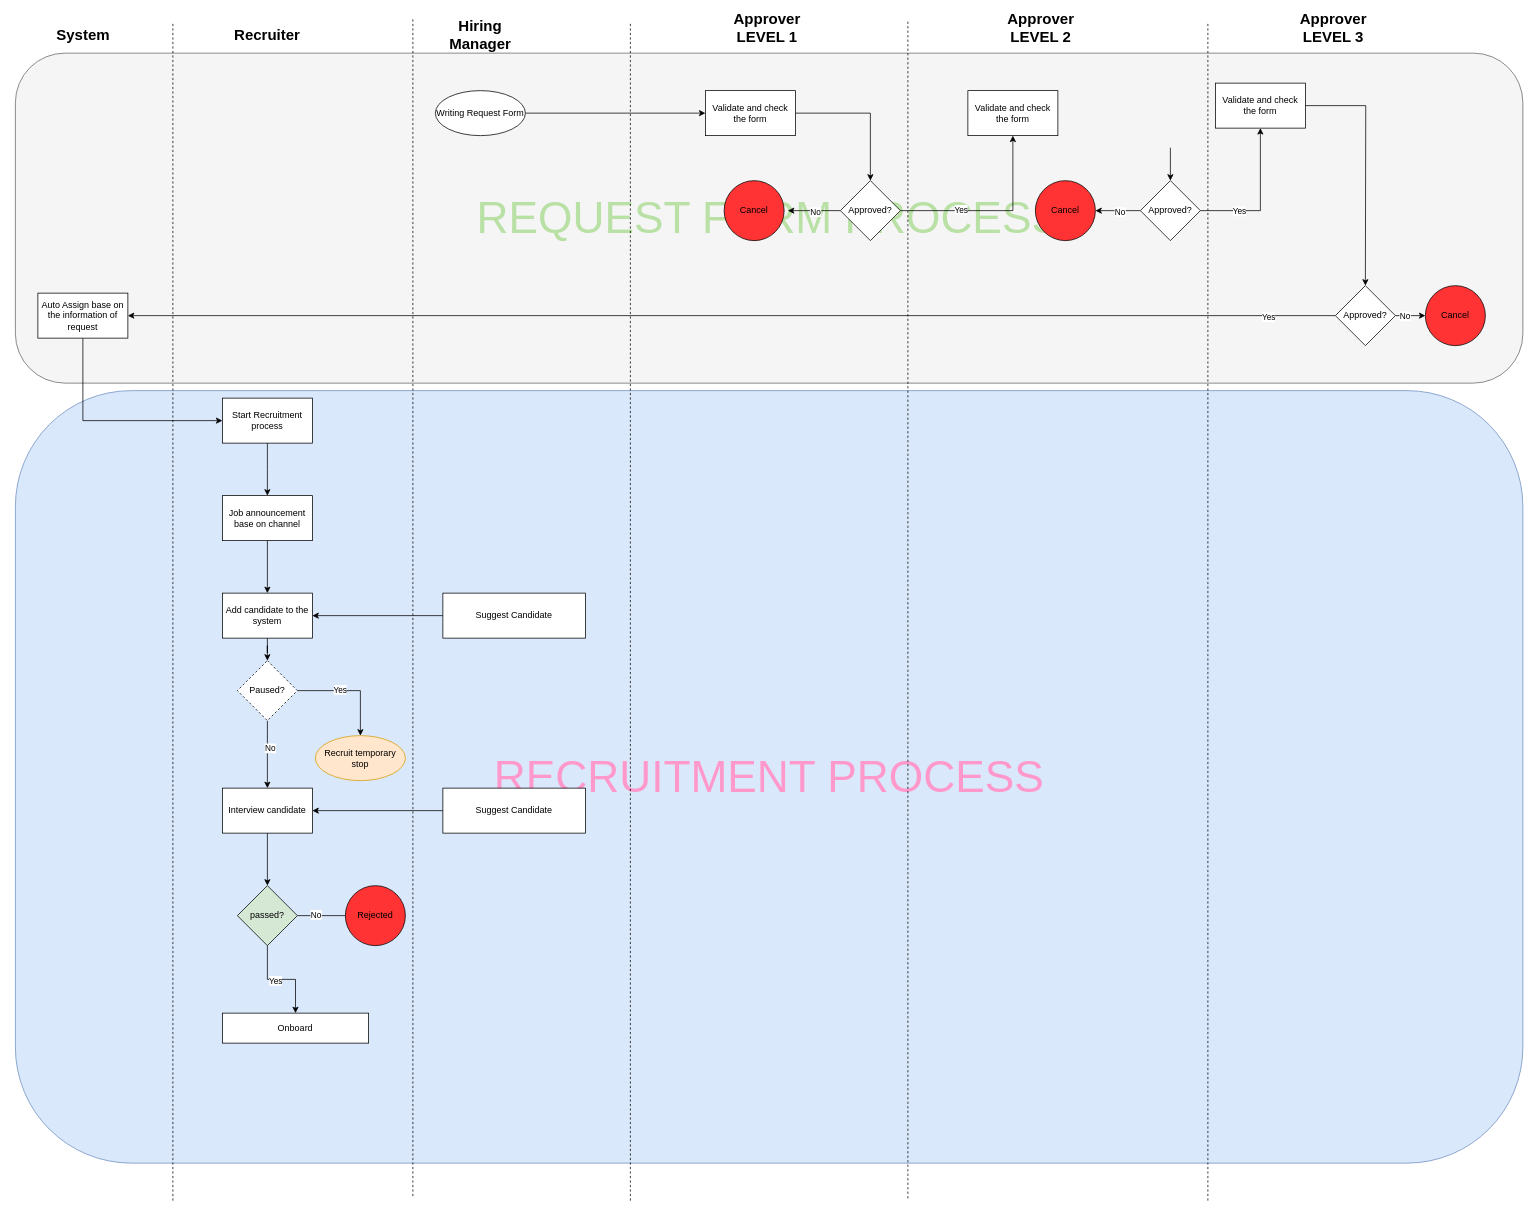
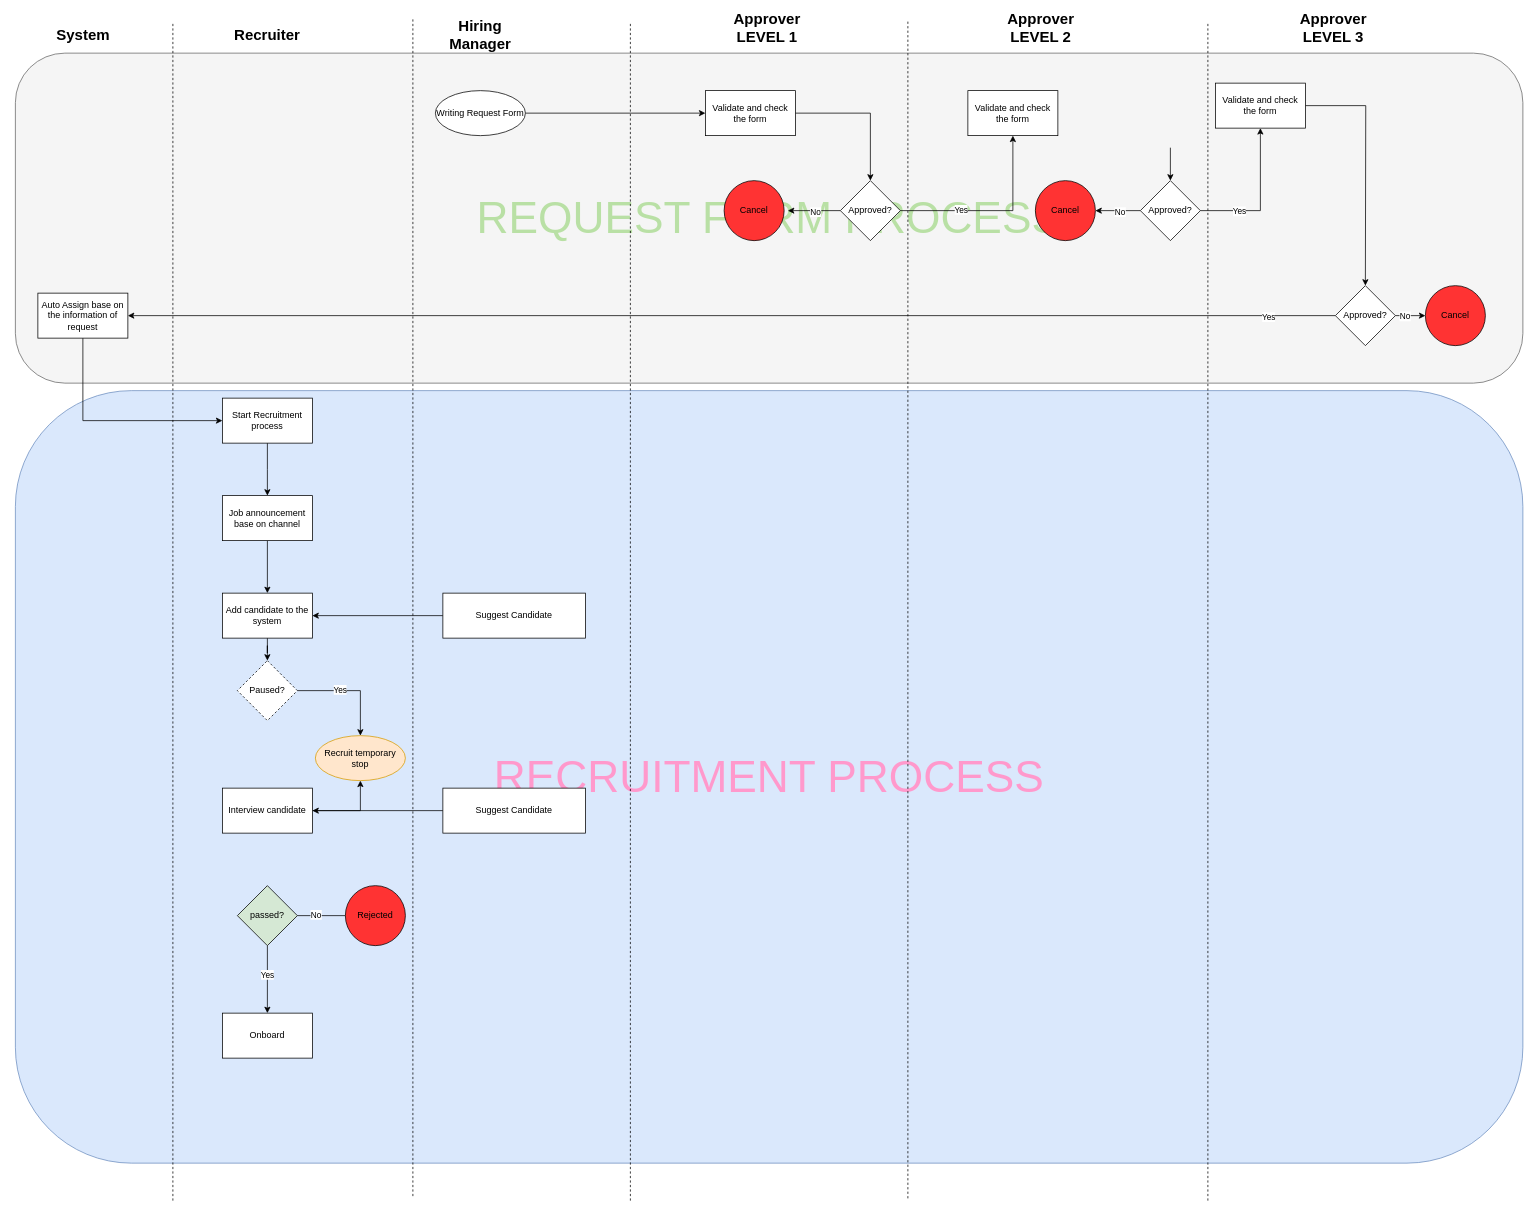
edge "Paused?" -> "Interview candidate": removed, label "No"
edge "Interview candidate" -> "passed?": now "Interview candidate" -> "Recruit temporary stop"
node "Onboard": size 146x30 -> 90x45
